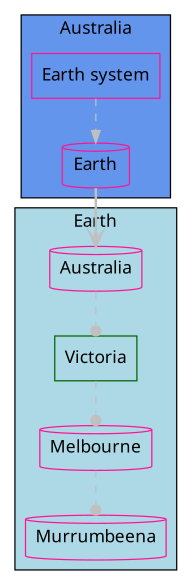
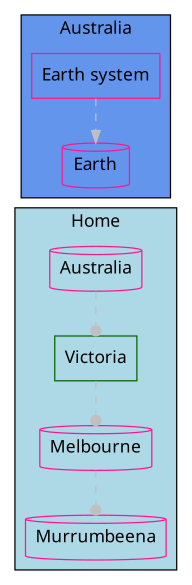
edge "Earth" -> "Australia": removed
cluster "Earth": label "Earth" -> "Home"
